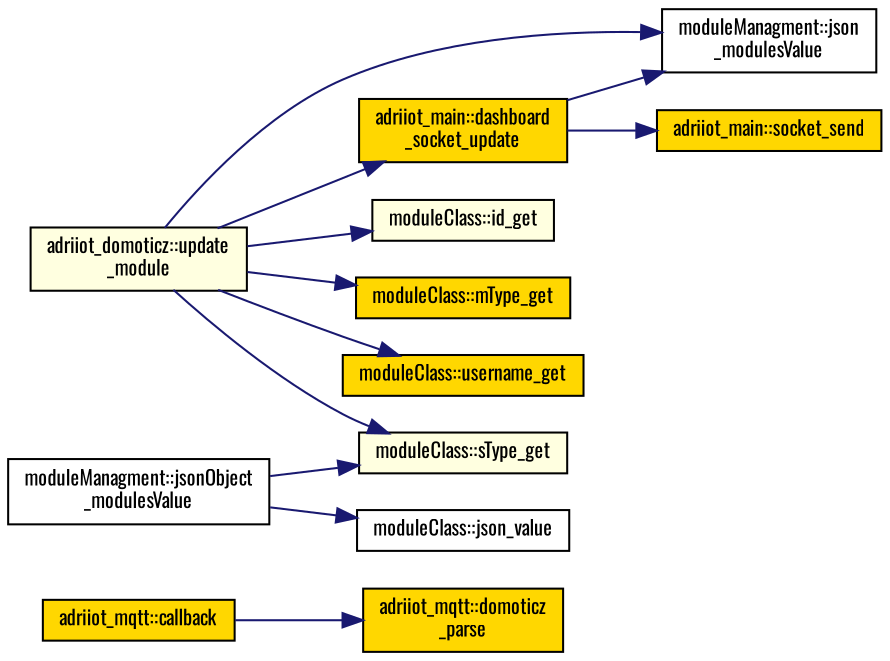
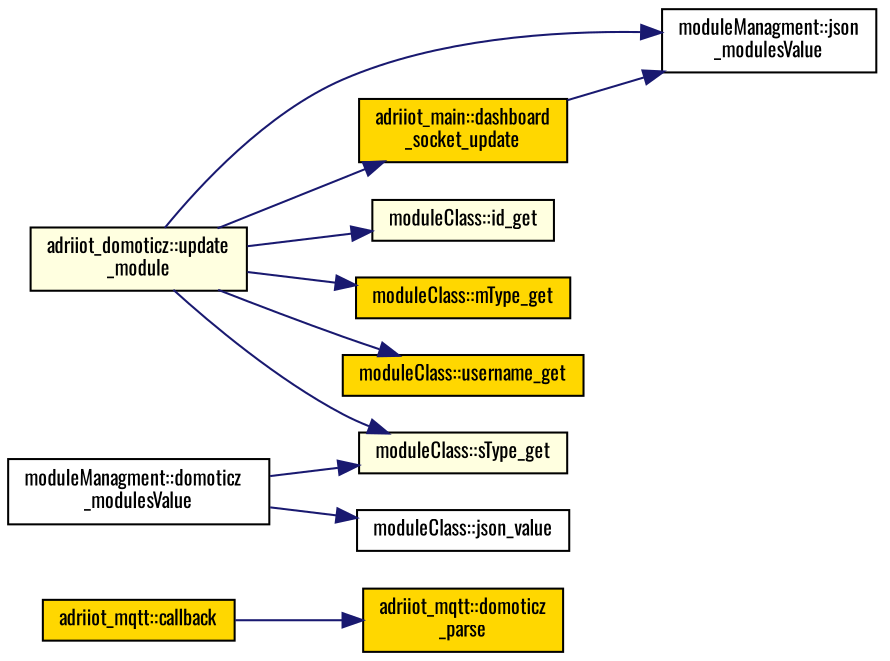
node "adriiot_main::socket_send": removed
node "moduleManagment::jsonObject _modulesValue": label "moduleManagment::jsonObject _modulesValue" -> "moduleManagment::domoticz _modulesValue"
